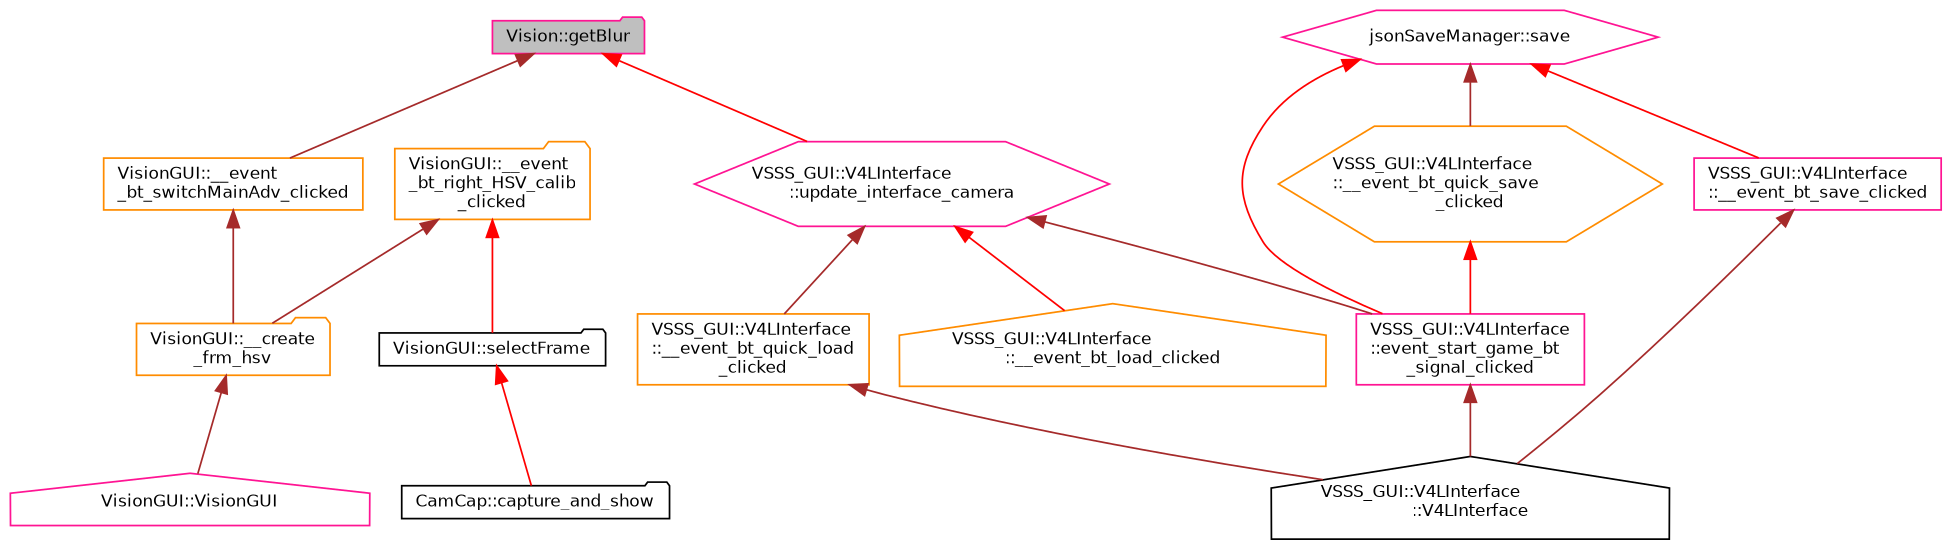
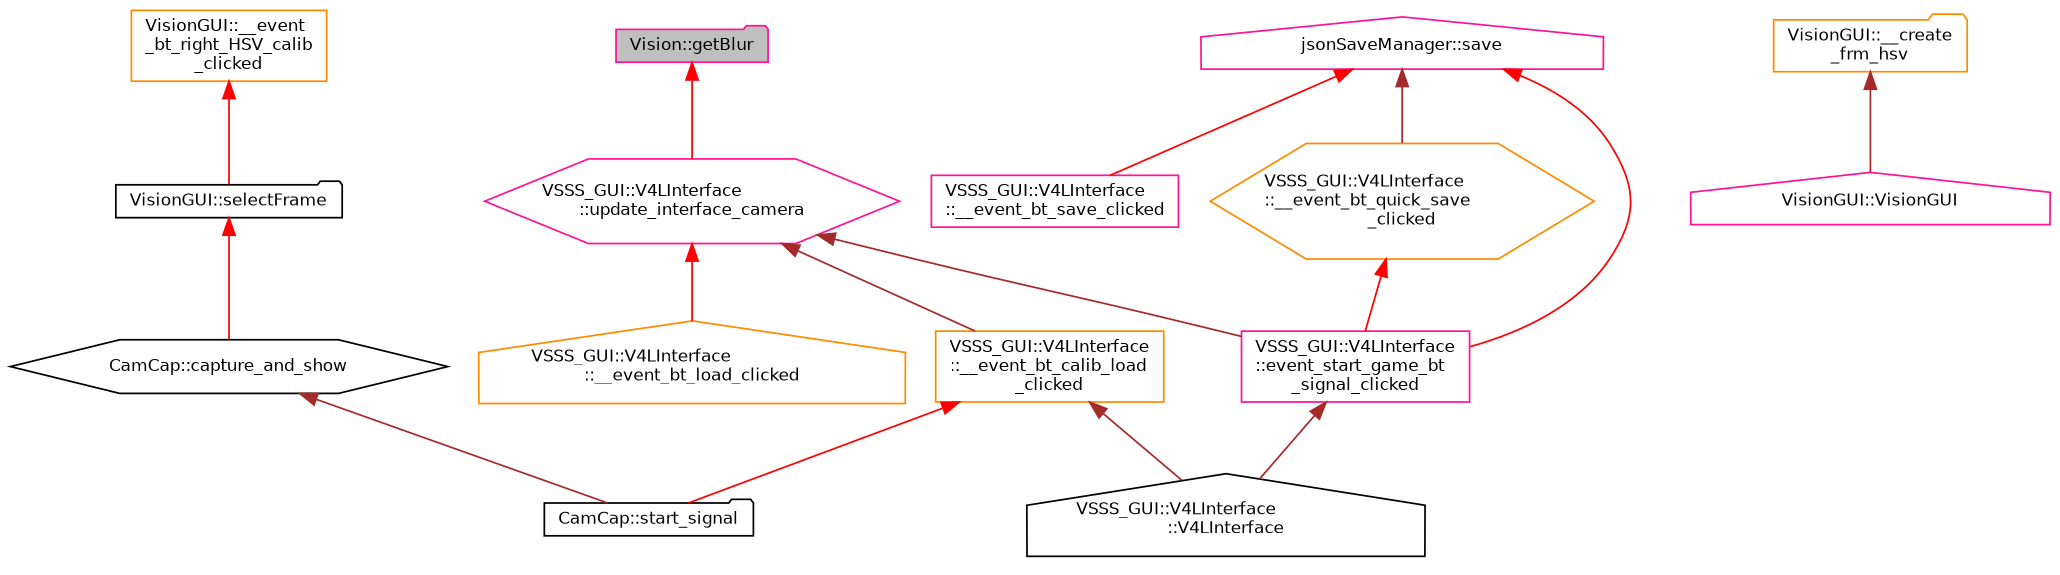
node "jsonSaveManager::save": shape hexagon -> house
node "VisionGUI::__event _bt_switchMainAdv_clicked": removed
node "VisionGUI::__event _bt_right_HSV_calib _clicked": shape folder -> box
edge "VisionGUI::__create _frm_hsv" -> "VisionGUI::__event _bt_right_HSV_calib _clicked": removed
edge "VSSS_GUI::V4LInterface ::V4LInterface" -> "VSSS_GUI::V4LInterface ::__event_bt_save_clicked": removed
node "VSSS_GUI::V4LInterface ::__event_bt_quick_load _clicked": label "VSSS_GUI::V4LInterface ::__event_bt_quick_load _clicked" -> "VSSS_GUI::V4LInterface ::__event_bt_calib_load _clicked"
node "CamCap::capture_and_show": shape folder -> hexagon
node "CamCap::start_signal": added
